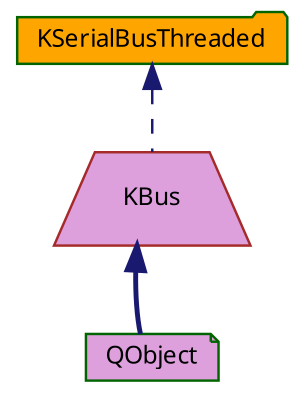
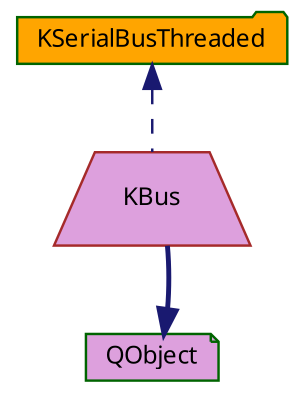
edge "QObject" -> "KBus": reversed
